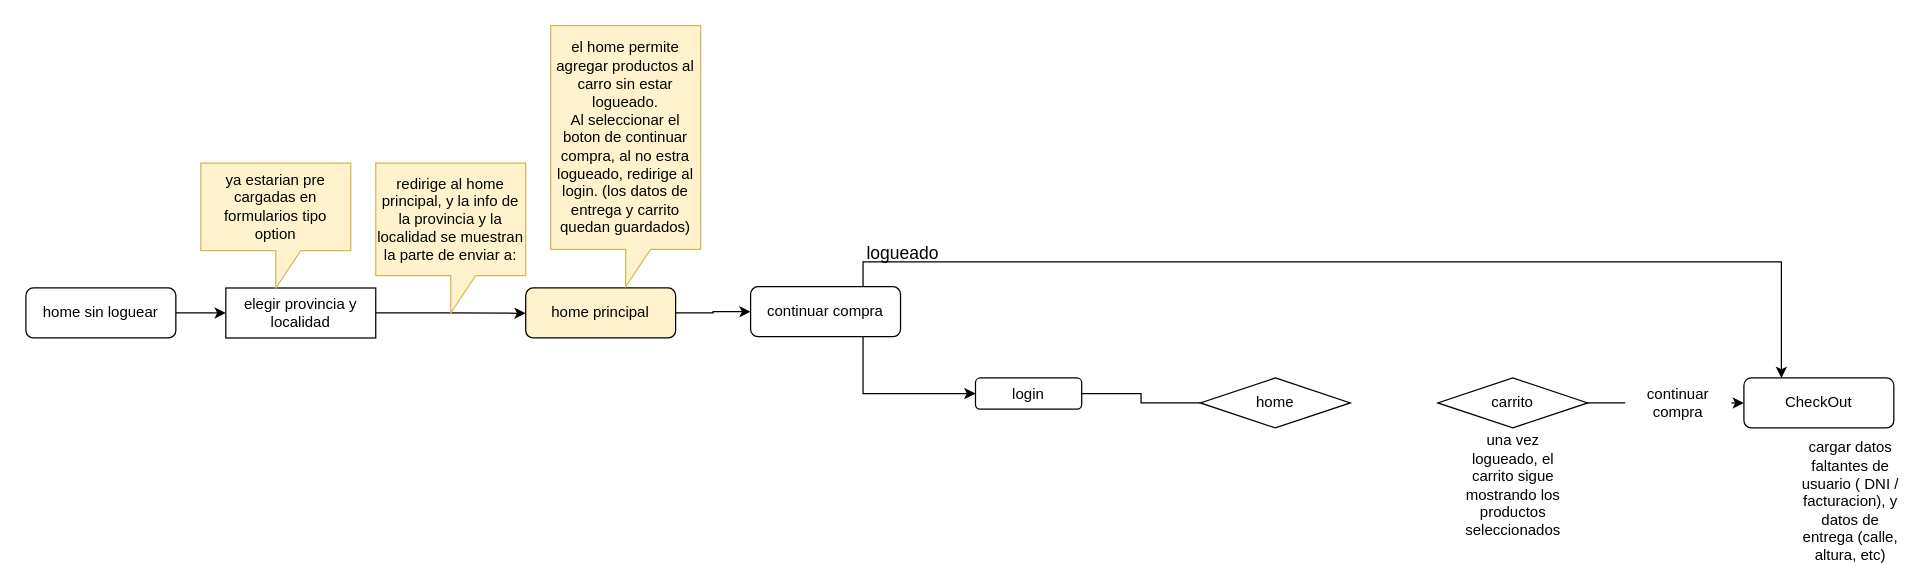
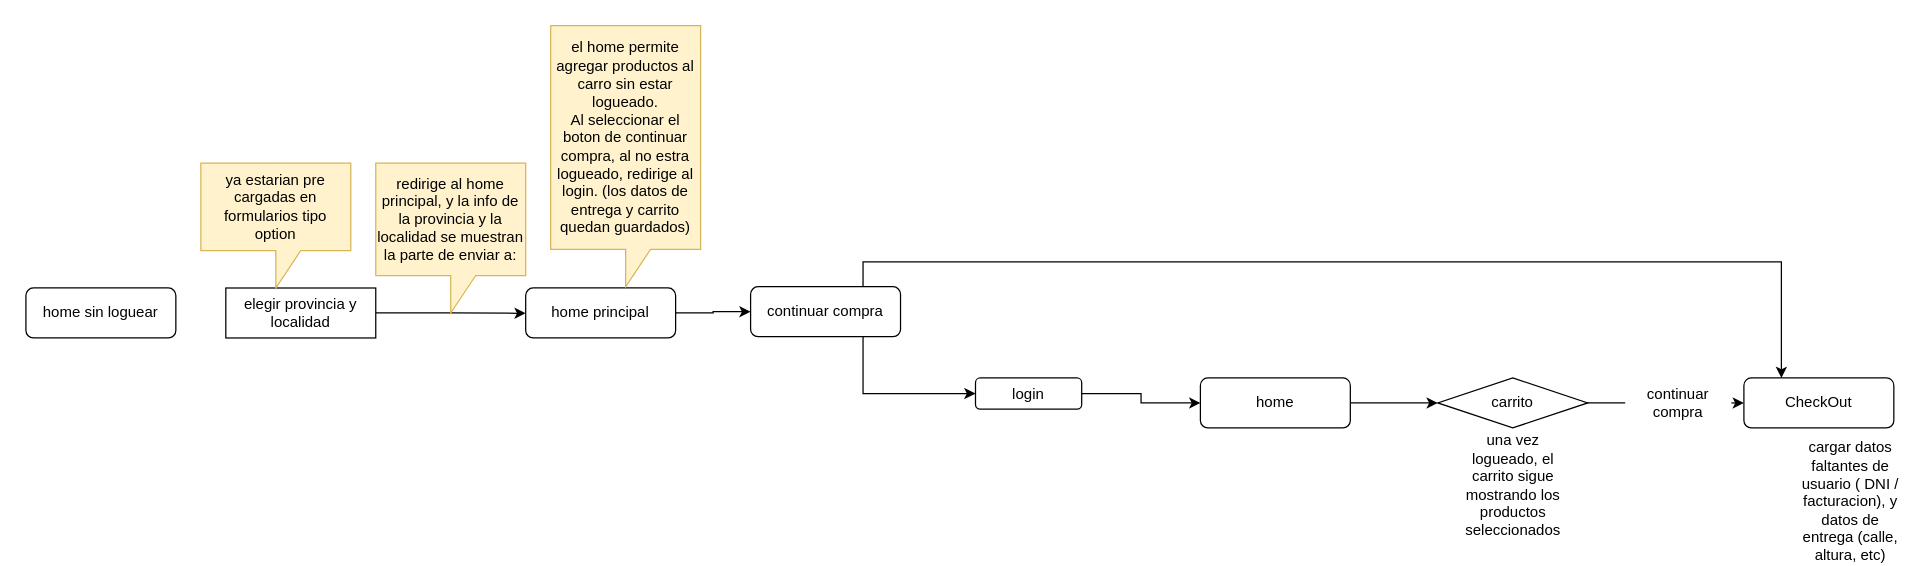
node "logueado": removed
edge "home sin loguear" -> "elegir provincia y localidad": removed
node "home principal": fillcolor #fff2cc -> #ffffff
edge "login" -- "home": arrowhead none -> classic
node "home": shape diamond -> rounded rectangle
edge "home" -> "carrito": added
